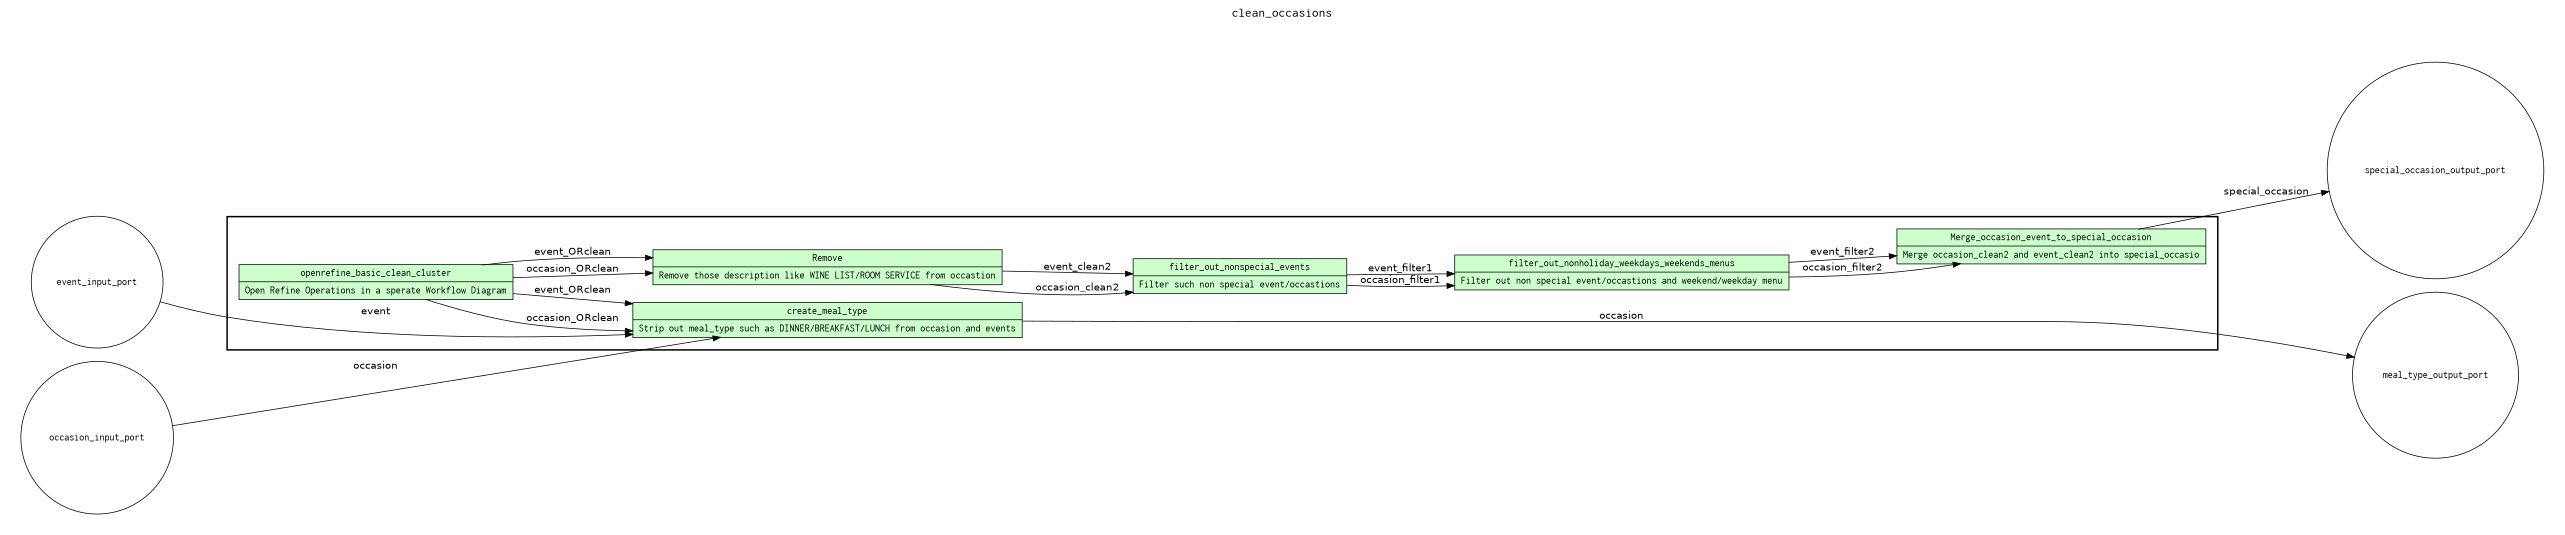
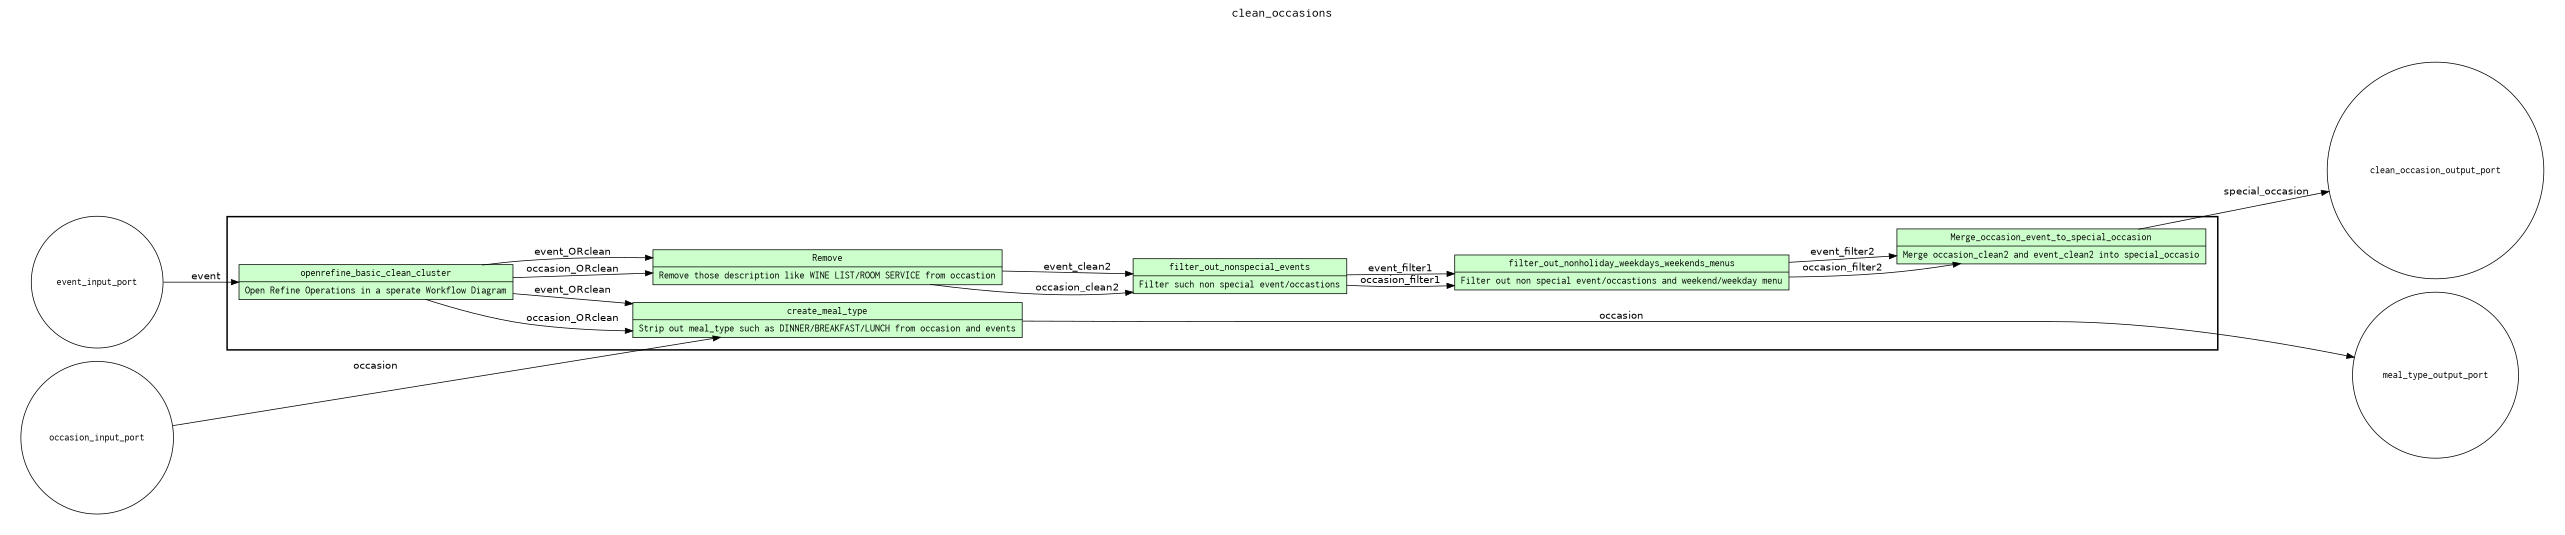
node "special_occasion_output_port": label "special_occasion_output_port" -> "clean_occasion_output_port"
edge "event_input_port" -> "create_meal_type": now "event_input_port" -> "openrefine_basic_clean_cluster"
